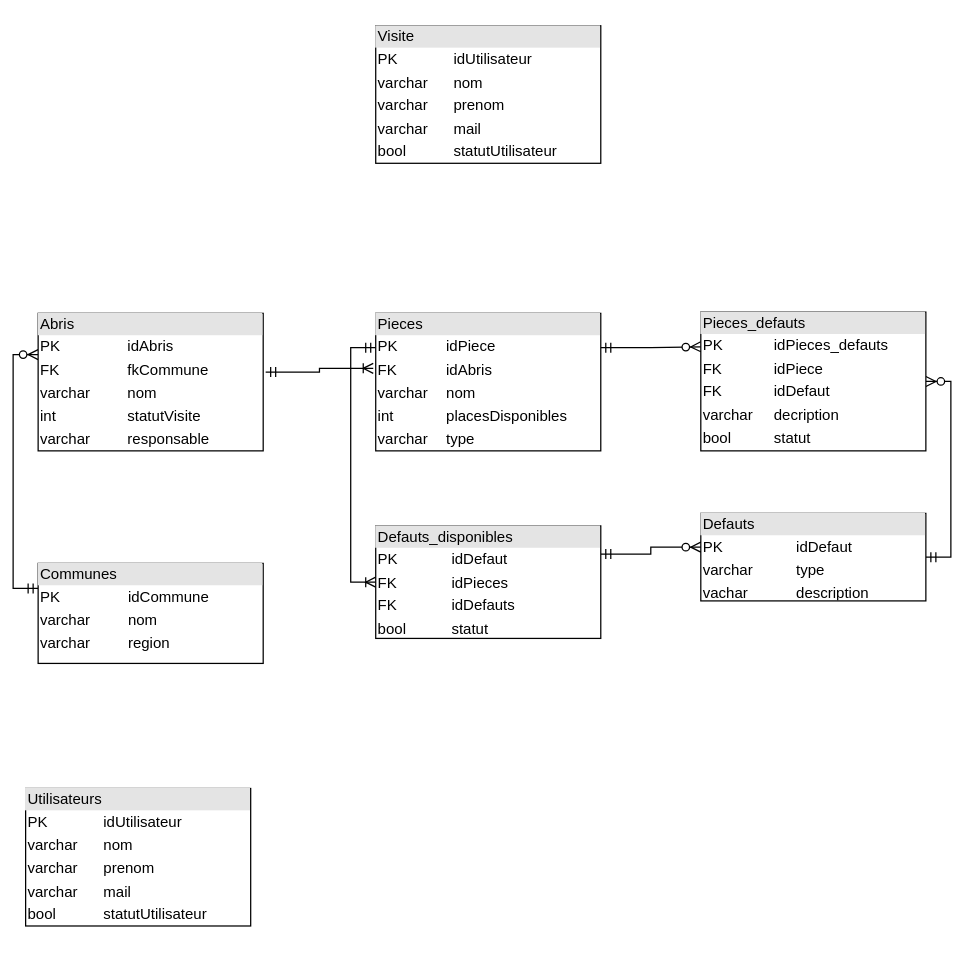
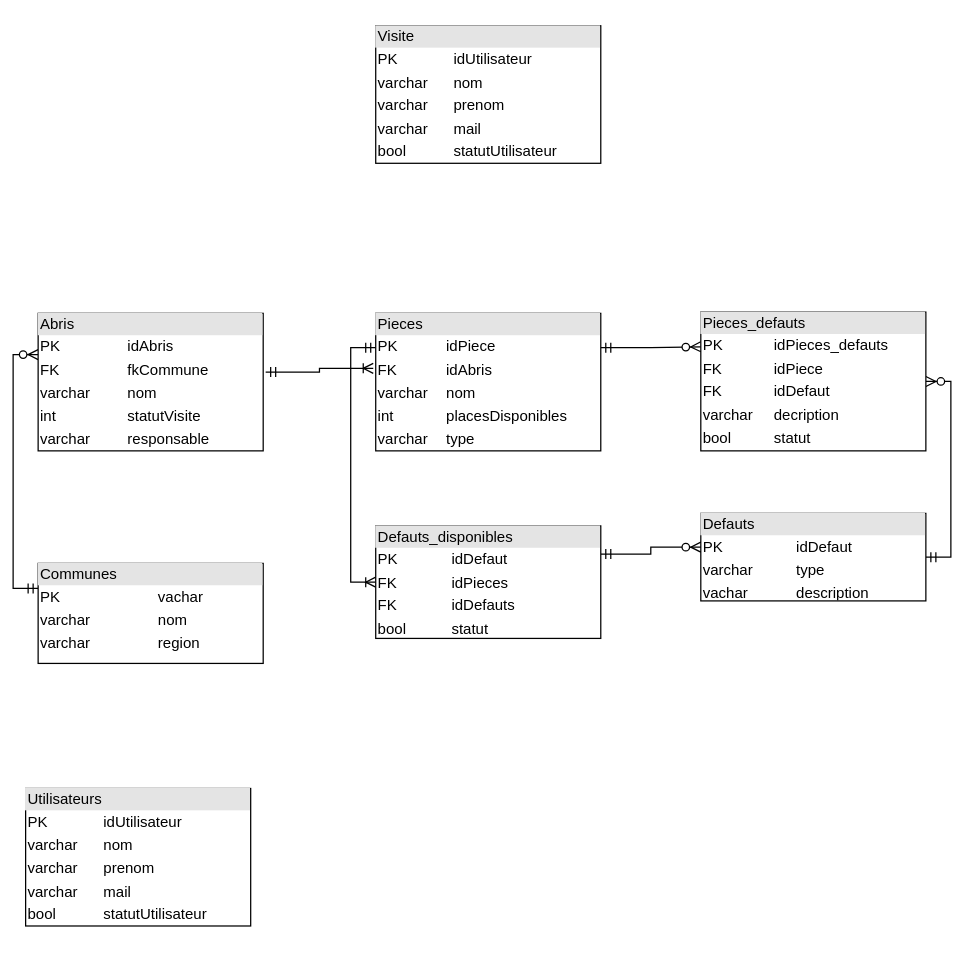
node "Communes PK idCommune varchar nom varchar region": label "Communes PK idCommune varchar nom varchar region" -> "Communes PK vachar varchar nom varchar region"
